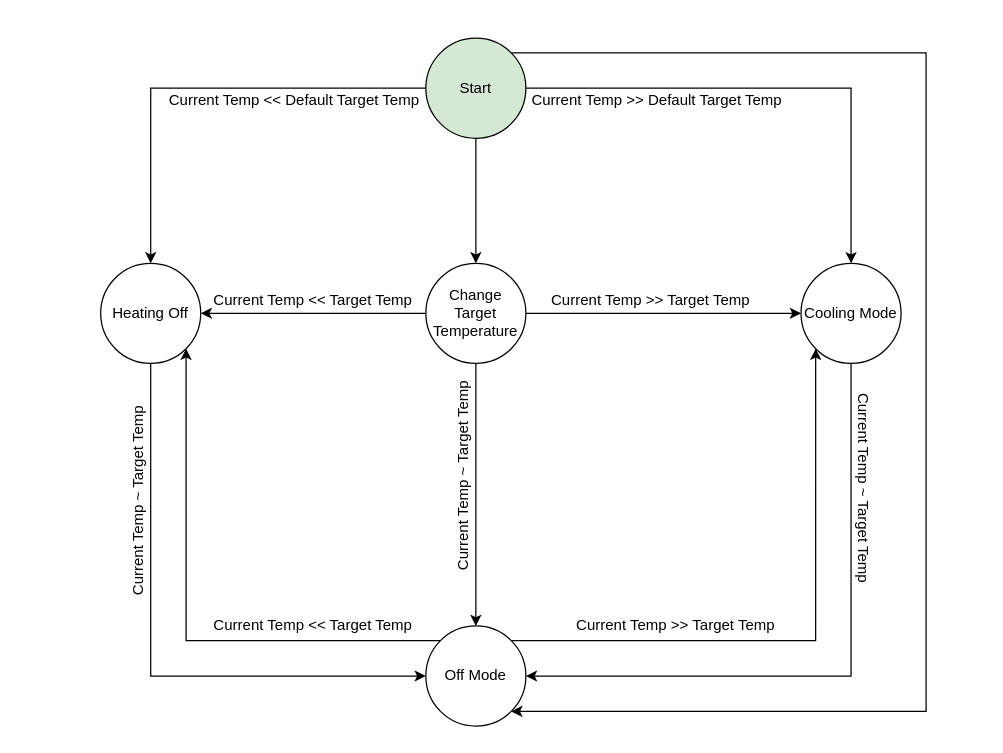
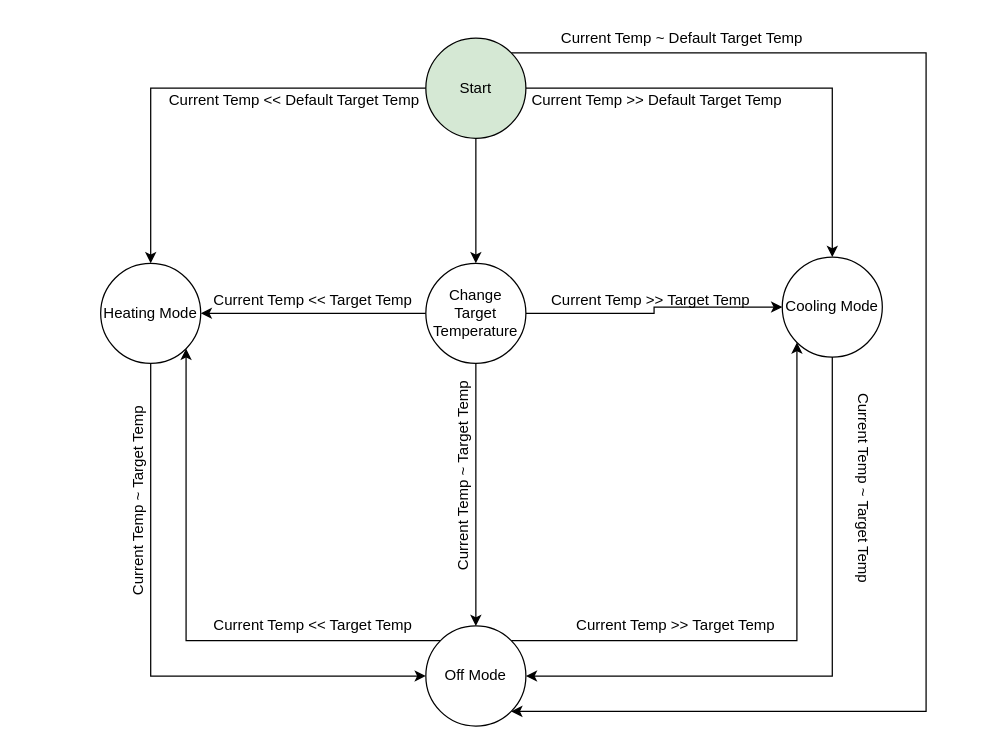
node "Current Temp ~ Default Target Temp": added
node "Heating Off": label "Heating Off" -> "Heating Mode"
node "Cooling Mode": moved (851, 313) -> (832, 307)
